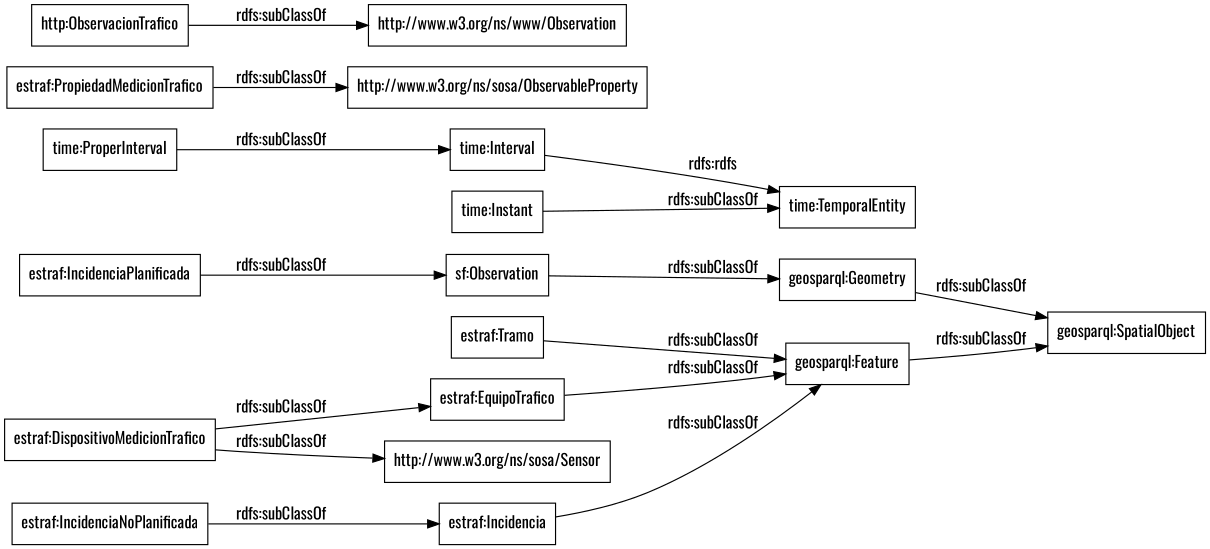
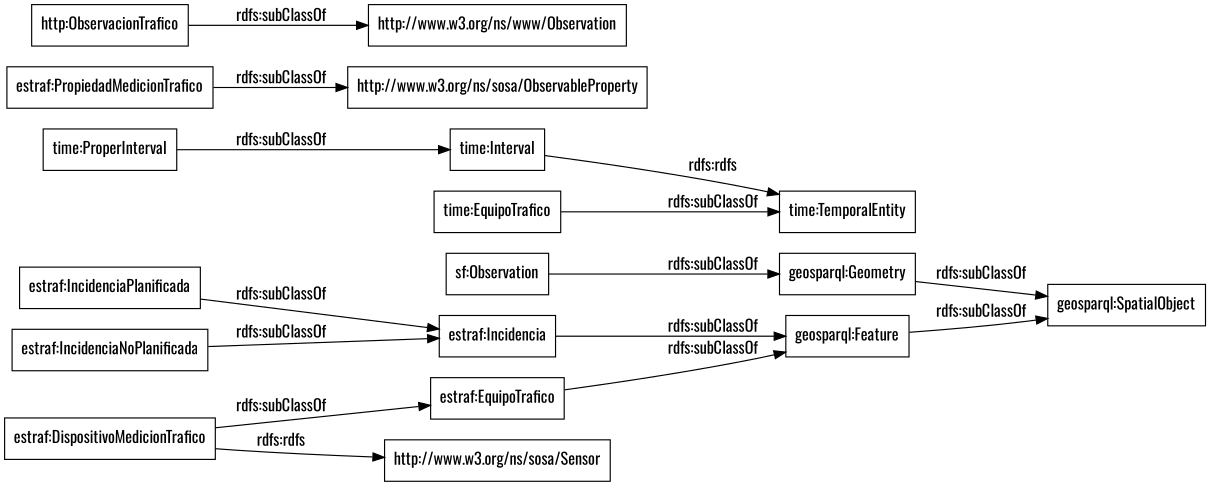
node "time:Instant": label "time:Instant" -> "time:EquipoTrafico"
edge "estraf:IncidenciaPlanificada" -> "sf:Observation": now "estraf:IncidenciaPlanificada" -> "estraf:Incidencia"
node "estraf:Tramo": removed
edge "estraf:DispositivoMedicionTrafico" -> "http://www.w3.org/ns/sosa/Sensor": label "rdfs:subClassOf" -> "rdfs:rdfs"
